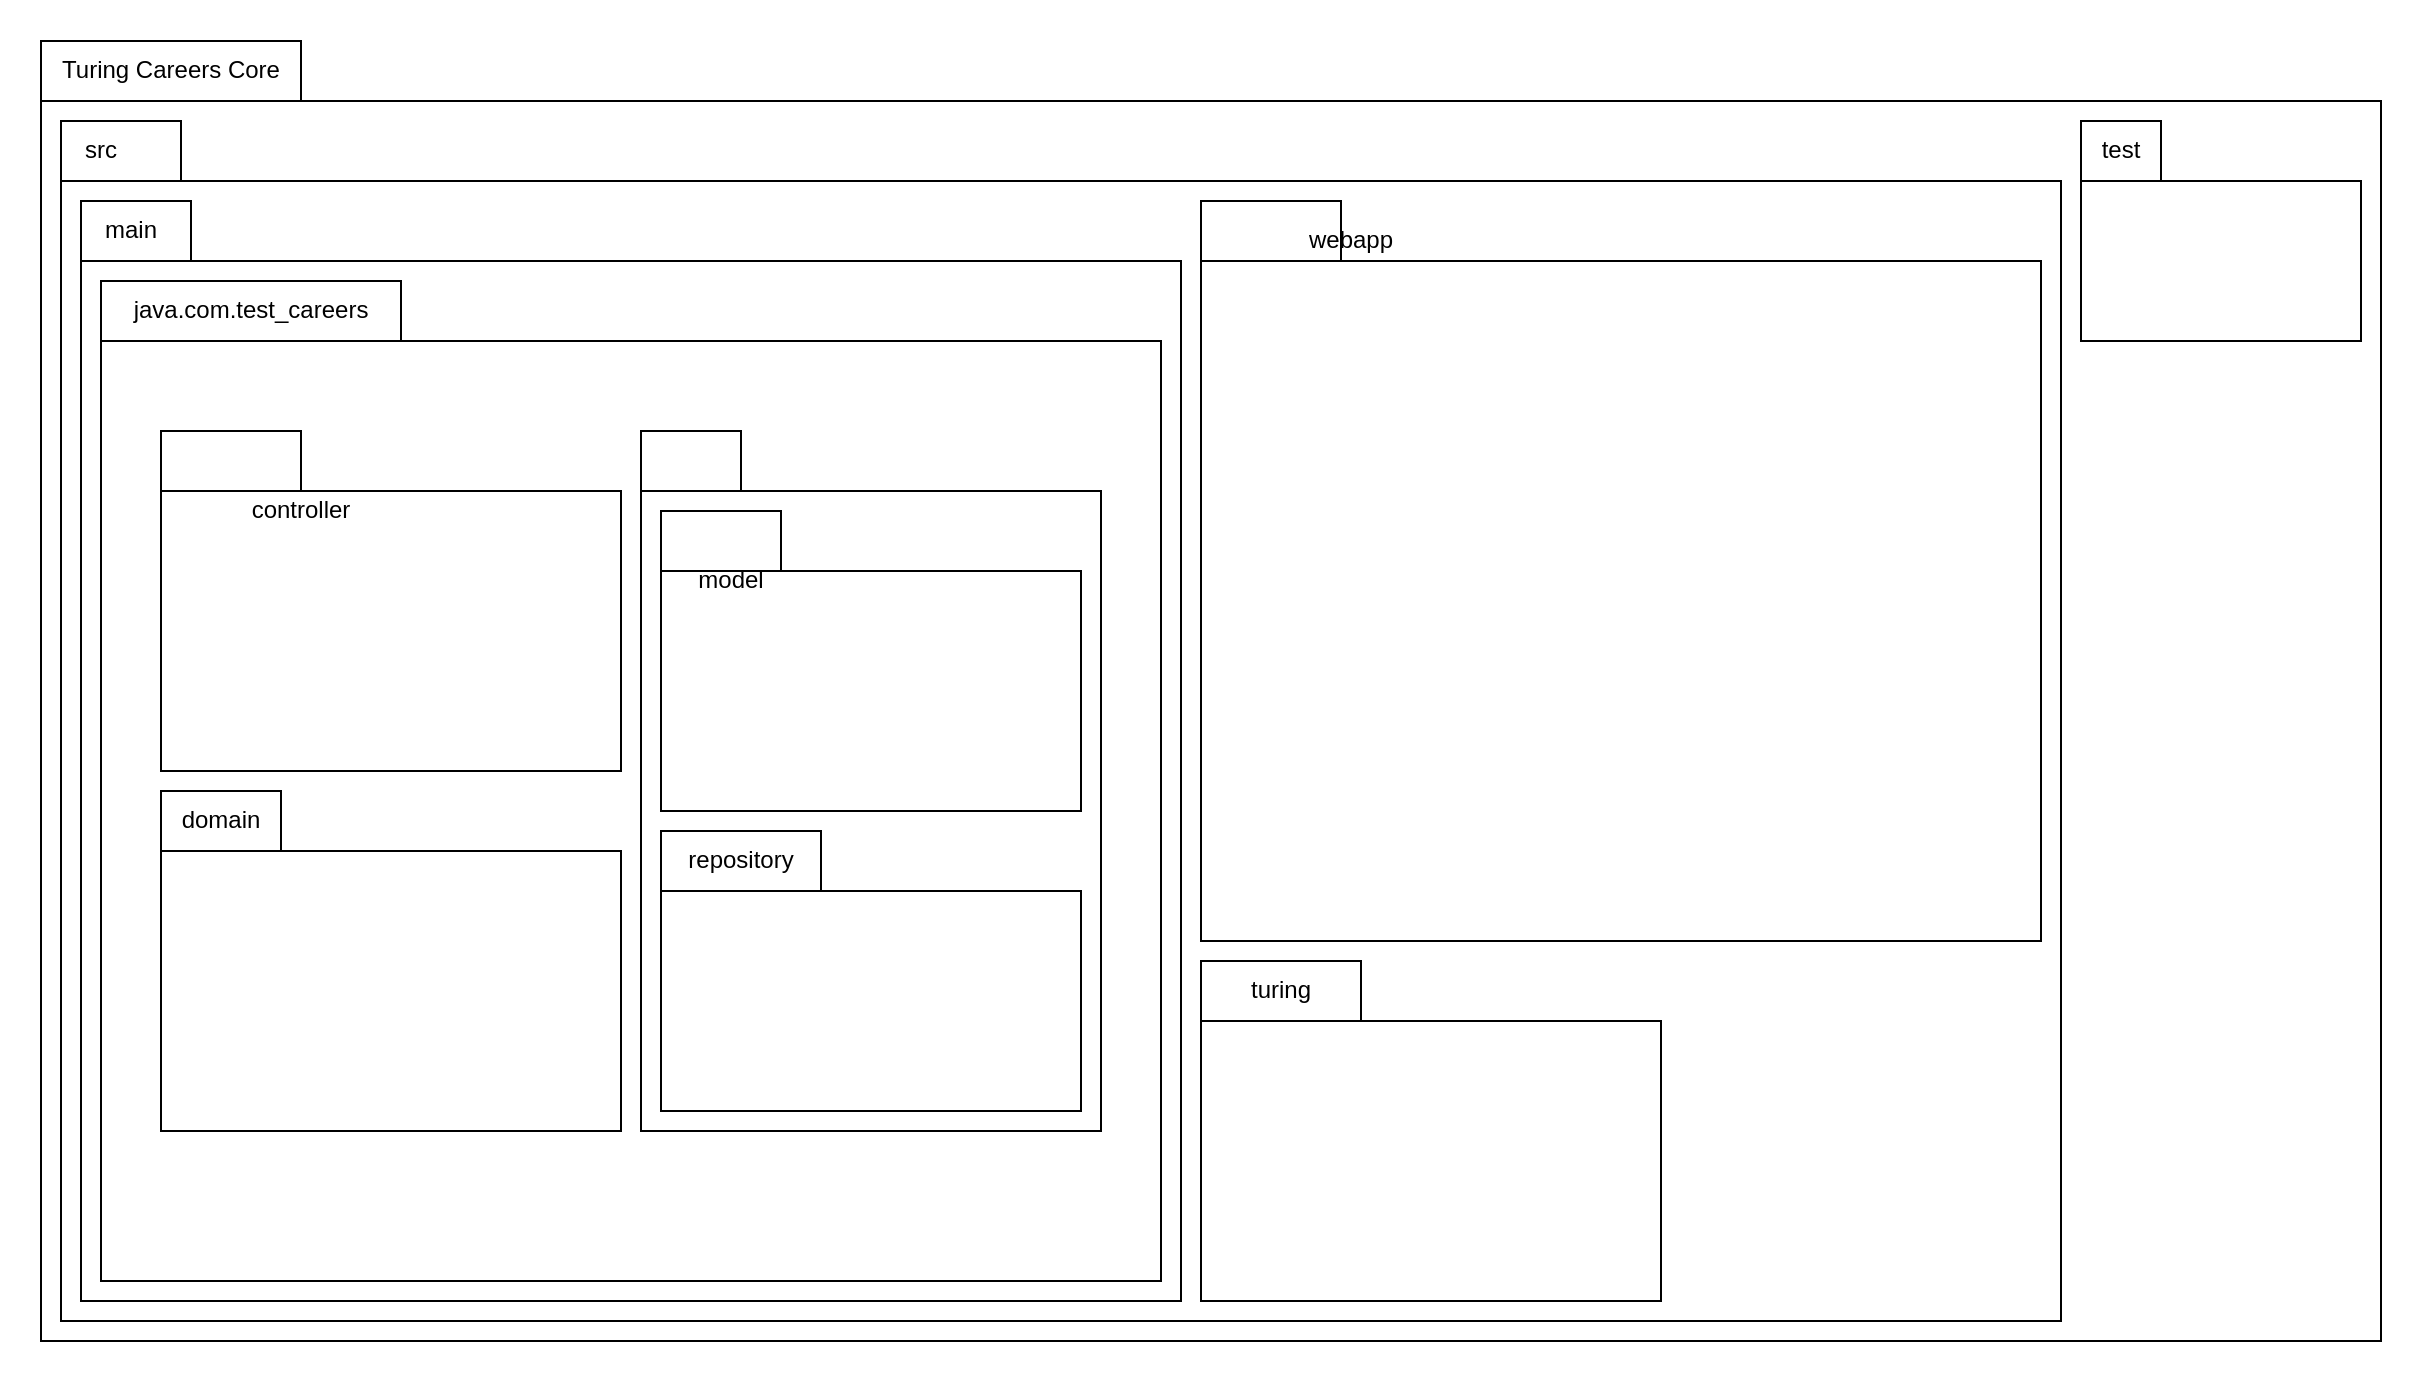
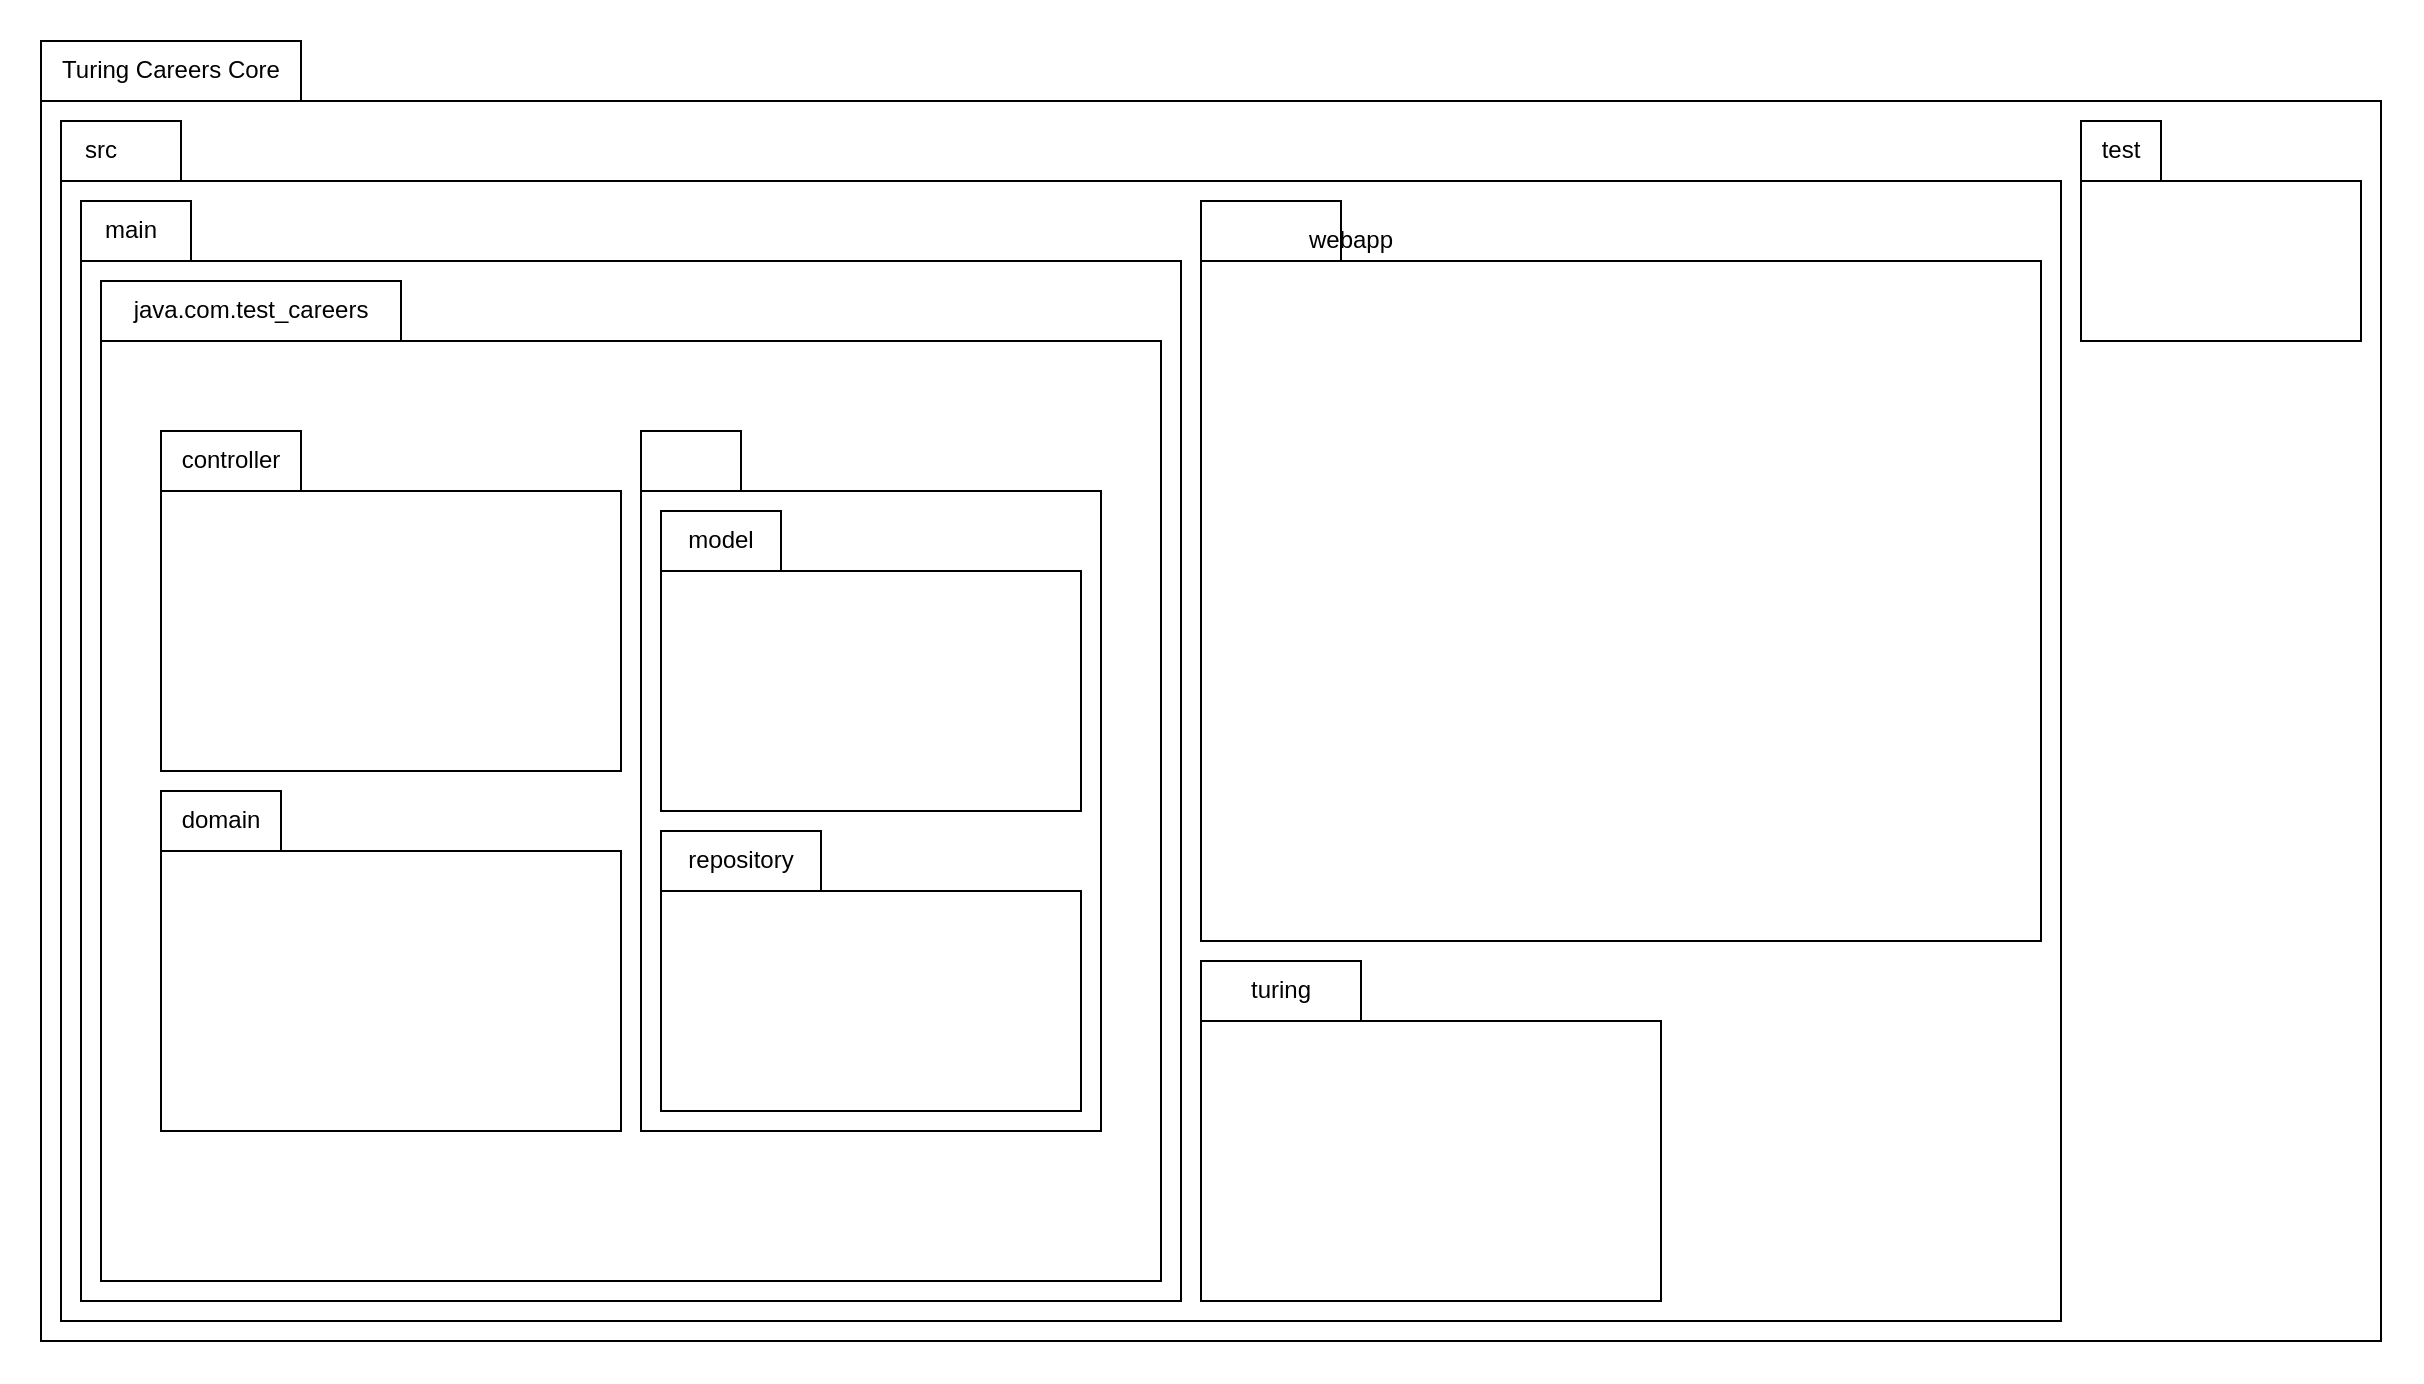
node "controller": moved (301, 511) -> (231, 461)
node "model": moved (731, 581) -> (721, 541)
